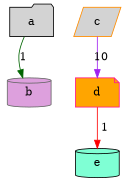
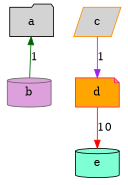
edge "a" -> "b": reversed
edge "c" -> "d": label "10" -> "1"
edge "d" -> "e": label "1" -> "10"
